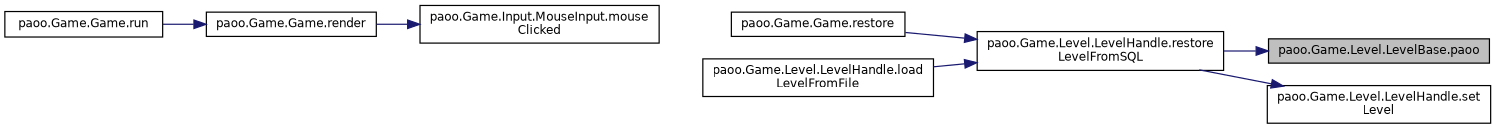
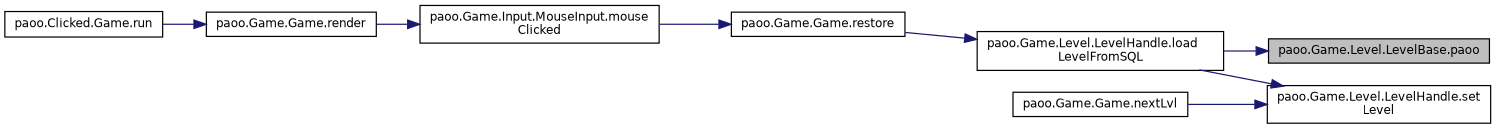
node "paoo.Game.Game.run": label "paoo.Game.Game.run" -> "paoo.Clicked.Game.run"
edge "paoo.Game.Input.MouseInput.mouse Clicked" -> "paoo.Game.Game.restore": added
node "paoo.Game.Level.LevelHandle.restore LevelFromSQL": label "paoo.Game.Level.LevelHandle.restore LevelFromSQL" -> "paoo.Game.Level.LevelHandle.load LevelFromSQL"
node "paoo.Game.Level.LevelHandle.load LevelFromFile": removed
node "paoo.Game.Game.nextLvl": added
